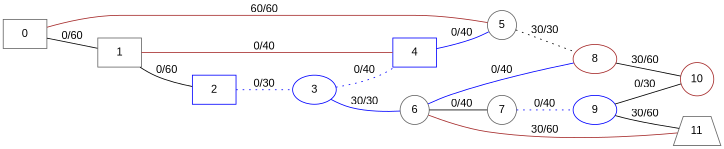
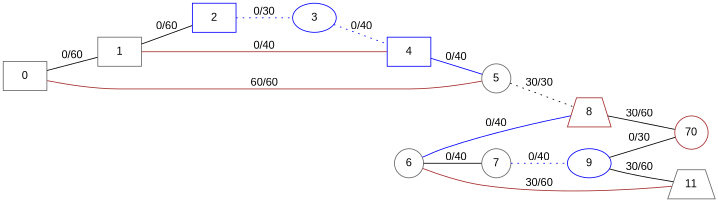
node "8": shape ellipse -> trapezium
node "10": label "10" -> "70"
edge "3" -- "6": removed, label "30/30"
